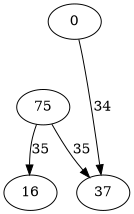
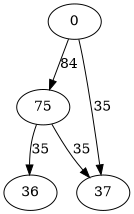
edge "0" -> "75": added, label "84"
edge "0" -> "37": label "34" -> "35"
node "16": label "16" -> "36"
